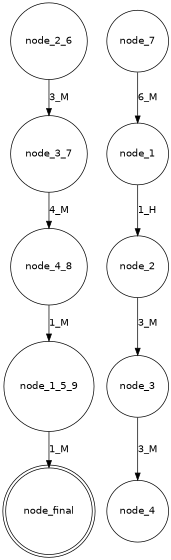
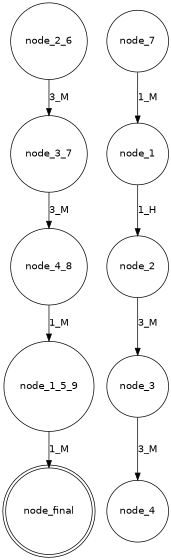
edge "node_7" -> "node_1": label "6_M" -> "1_M"
edge "node_3_7" -> "node_4_8": label "4_M" -> "3_M"
